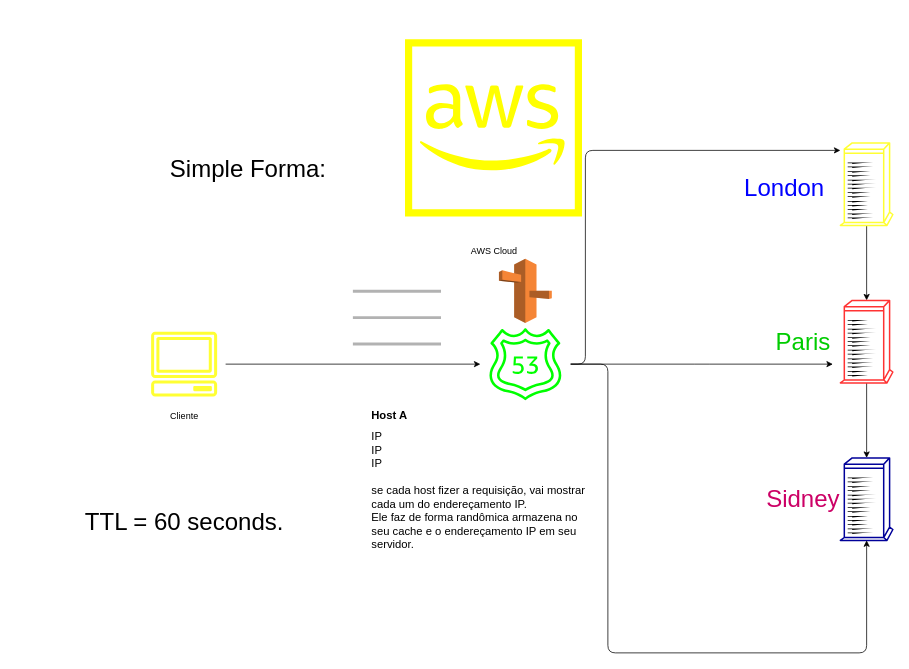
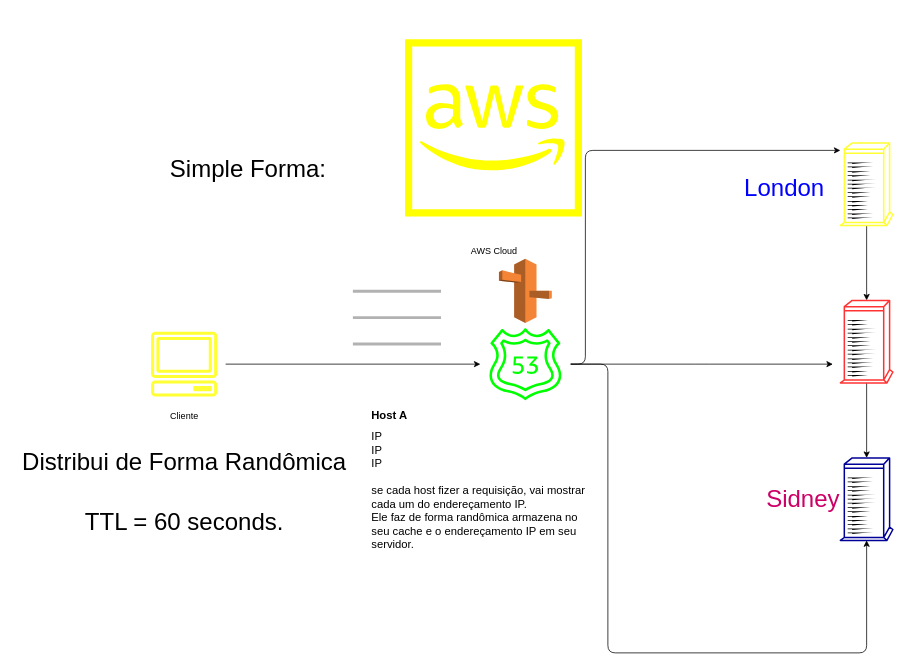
node "Paris": removed
node "Distribui de Forma Randômica": added
